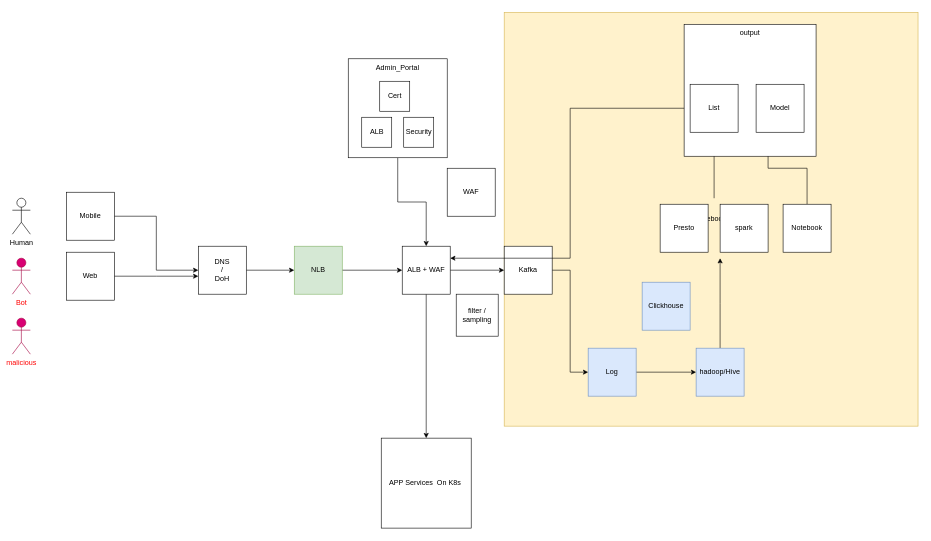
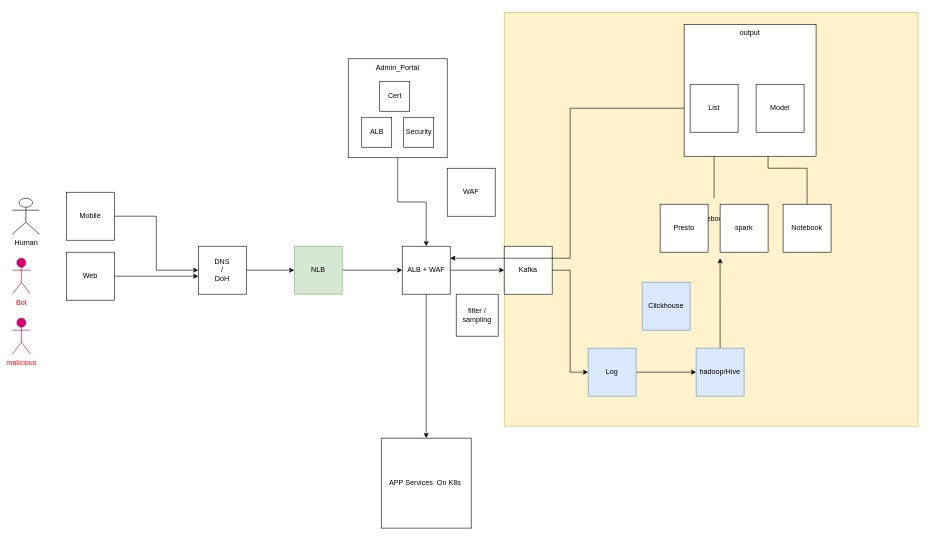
node "Human": size 18x36 -> 27x36
